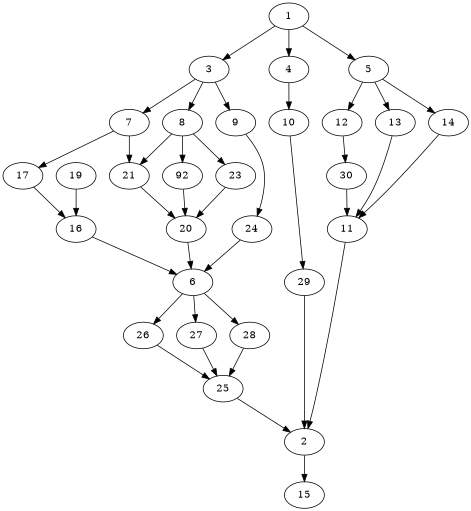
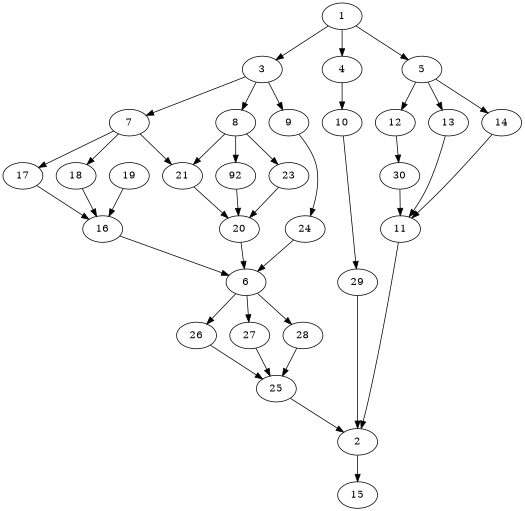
node "18": added
